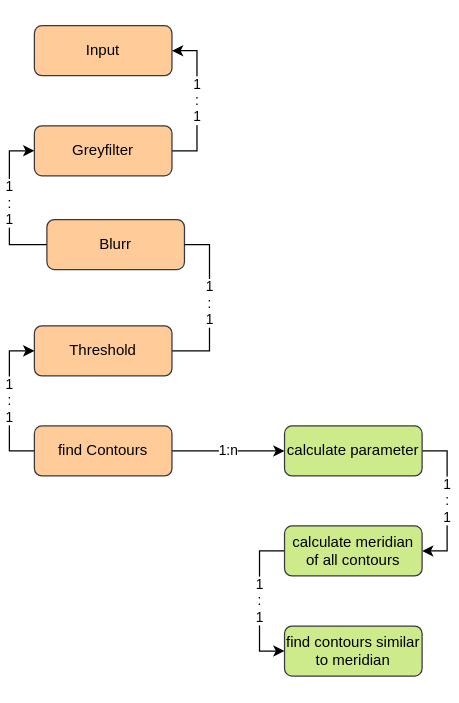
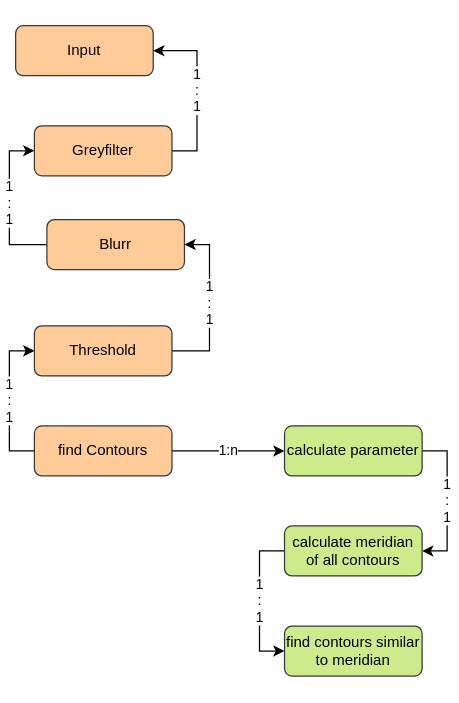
node "Input": moved (103, 51) -> (84, 51)
edge "Blurr" -- "Threshold": arrowhead none -> classic
